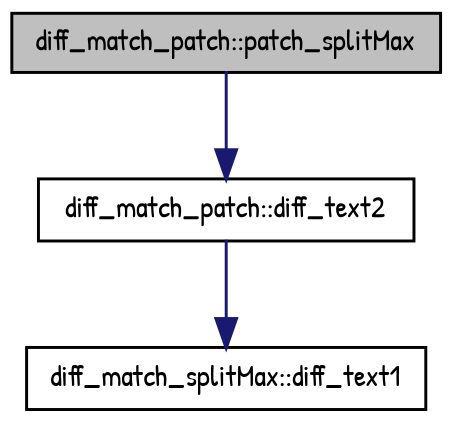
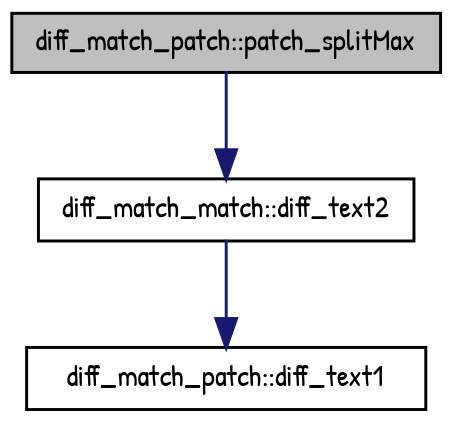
node "diff_match_patch::diff_text2": label "diff_match_patch::diff_text2" -> "diff_match_match::diff_text2"
node "diff_match_splitMax::diff_text1": label "diff_match_splitMax::diff_text1" -> "diff_match_patch::diff_text1"
